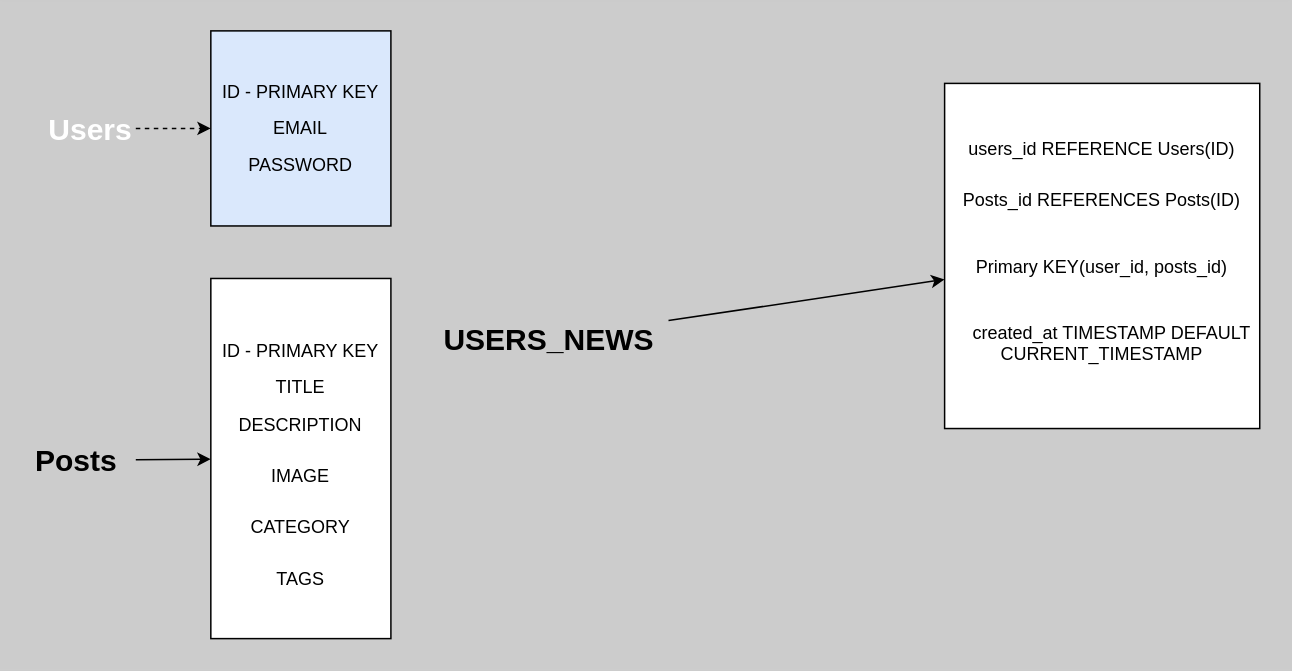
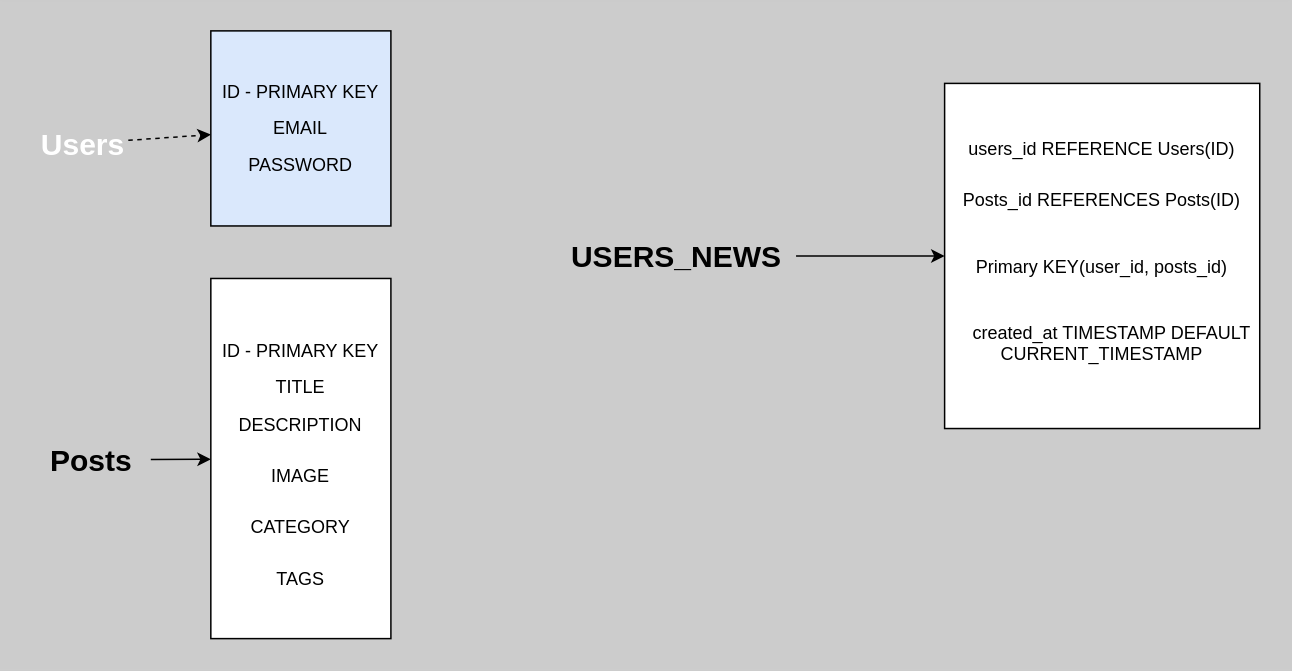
node "Users": moved (91, 128) -> (83, 143)
node "USERS_NEWS": moved (548, 338) -> (676, 256)
node "Posts": moved (76, 460) -> (91, 460)
